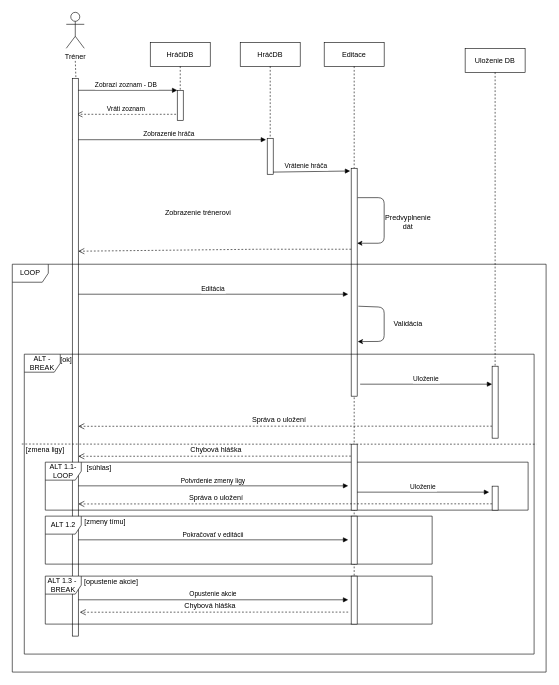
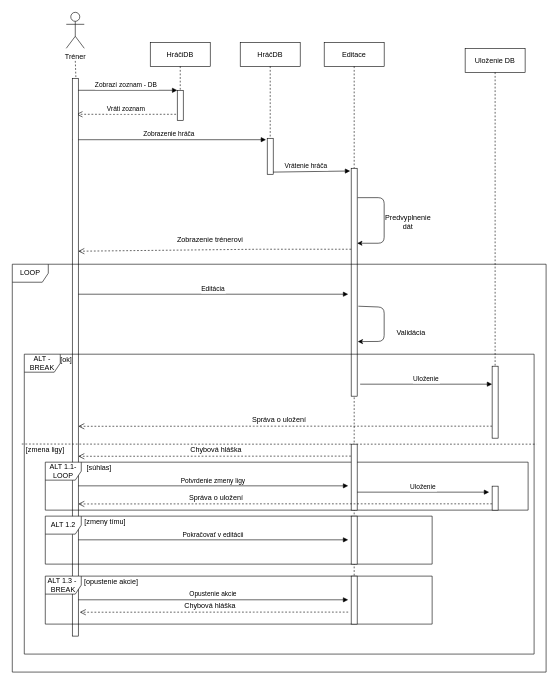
node "Zobrazenie trénerovi": moved (198, 213) -> (210, 240)
node "Validácia": moved (408, 324) -> (411, 333)
